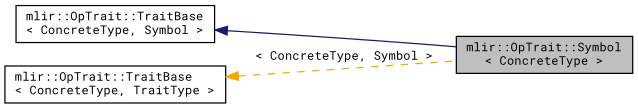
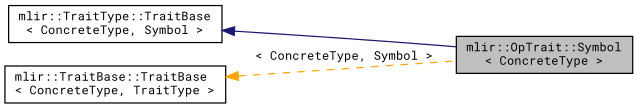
node "mlir::OpTrait::TraitBase < ConcreteType, Symbol >": label "mlir::OpTrait::TraitBase < ConcreteType, Symbol >" -> "mlir::TraitType::TraitBase < ConcreteType, Symbol >"
node "mlir::OpTrait::TraitBase < ConcreteType, TraitType >": label "mlir::OpTrait::TraitBase < ConcreteType, TraitType >" -> "mlir::TraitBase::TraitBase < ConcreteType, TraitType >"
